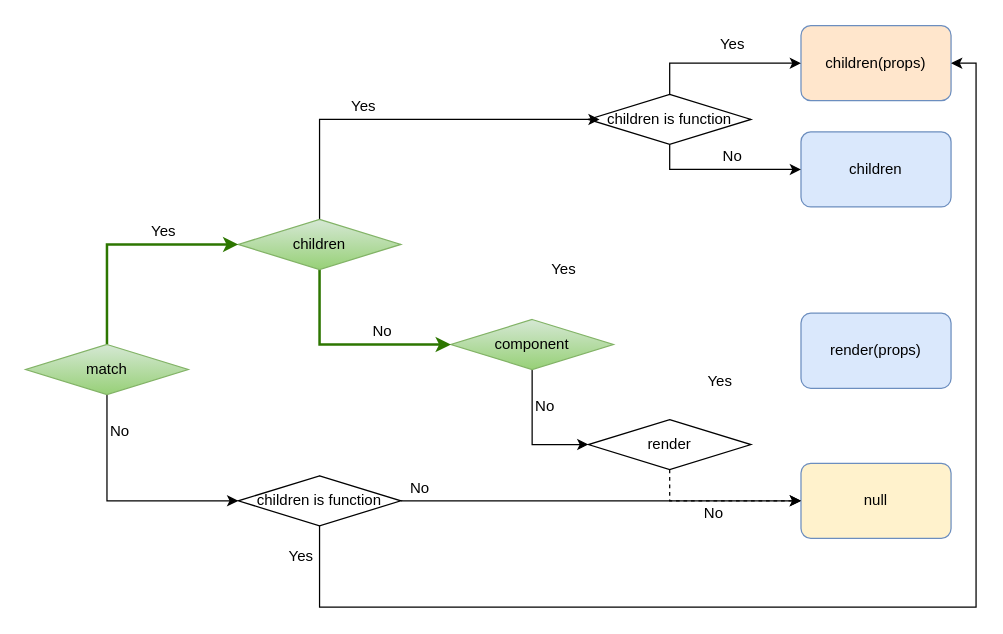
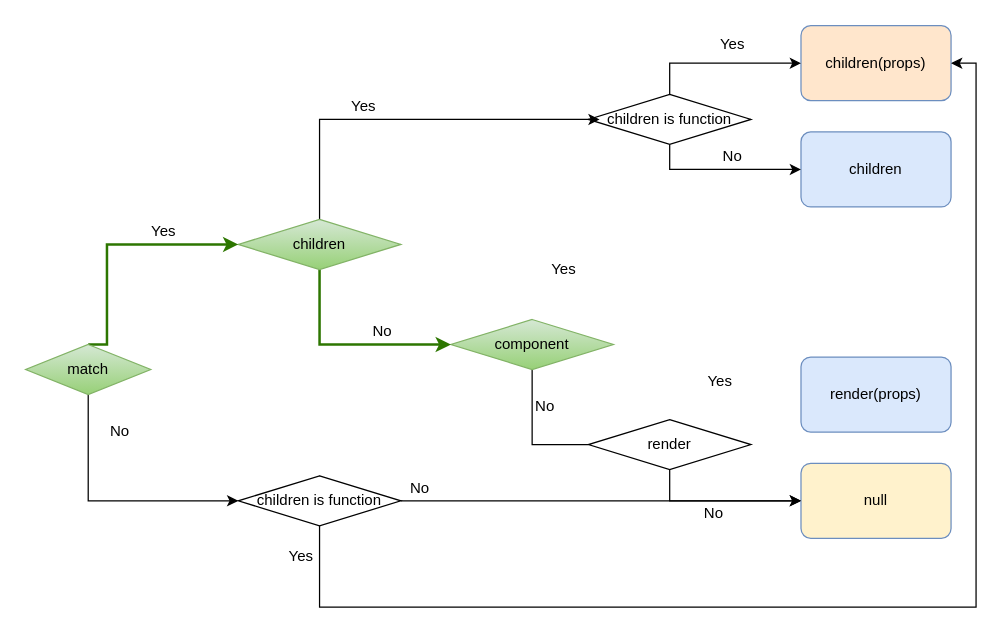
node "render(props)": moved (876, 351) -> (876, 394)
node "match": size 163x50 -> 125x50
edge "component" -> "render": arrowhead classic -> none
edge "render" -> "null": style dashed -> solid
